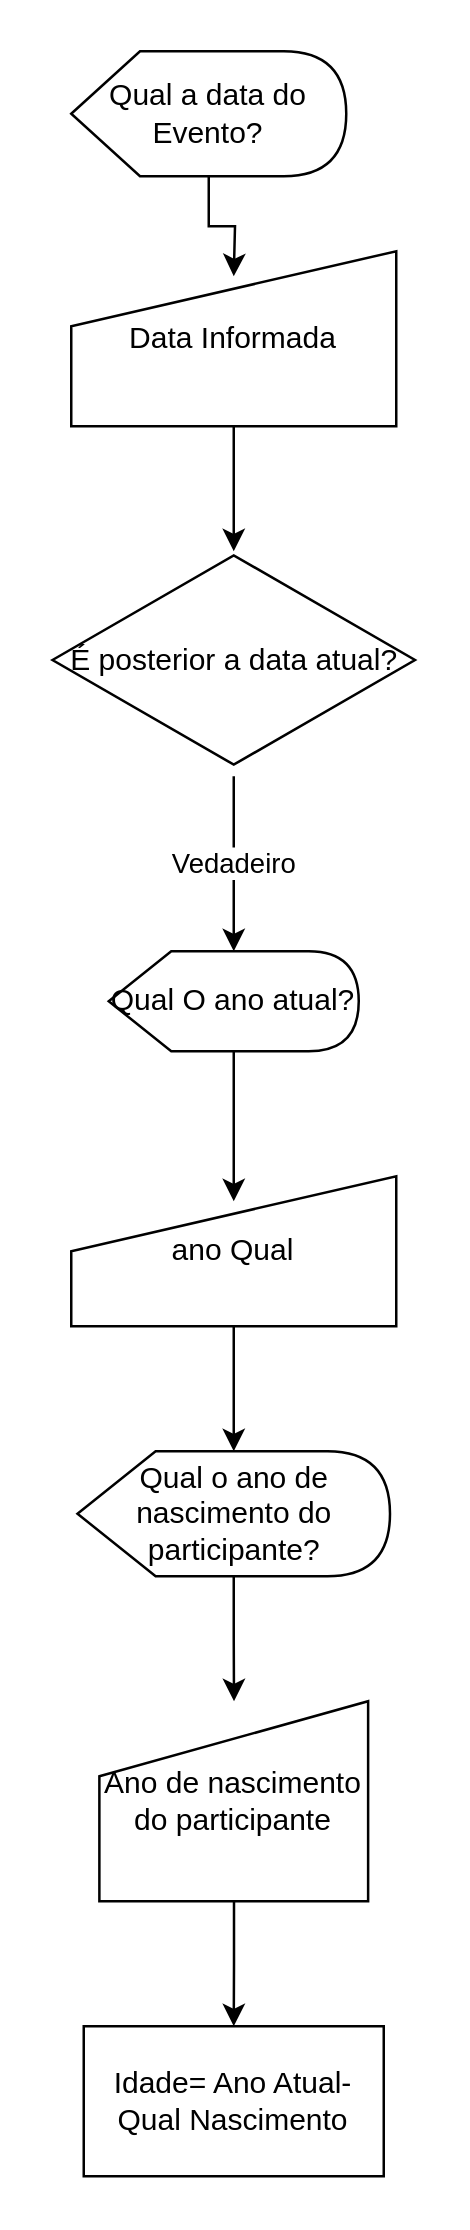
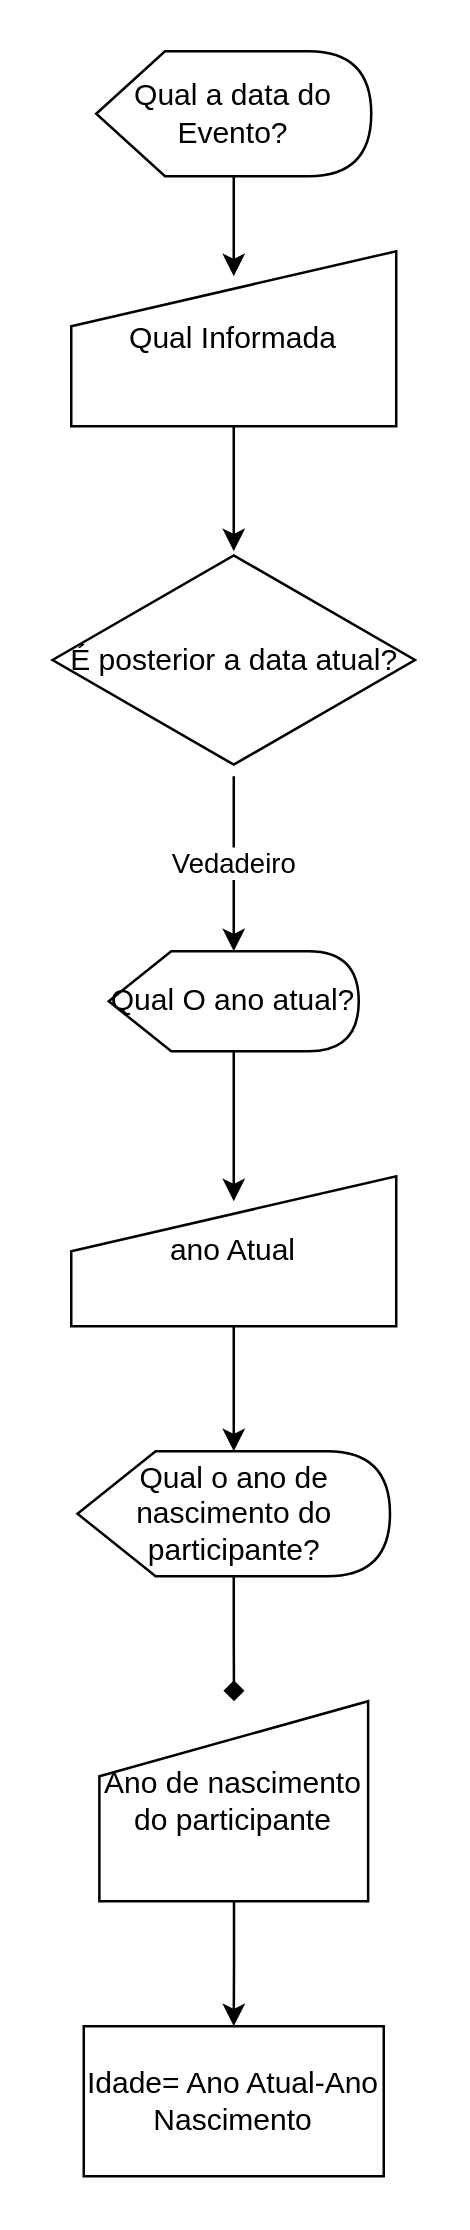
node "Qual a data do Evento?": moved (209, 114) -> (234, 114)
node "Data Informada": label "Data Informada" -> "Qual Informada"
node "ano Qual": label "ano Qual" -> "ano Atual"
edge "Qual o ano de nascimento do participante?" -> "Ano de nascimento do participante": arrowhead classic -> diamond
node "Idade= Ano Atual-Qual Nascimento": label "Idade= Ano Atual-Qual Nascimento" -> "Idade= Ano Atual-Ano Nascimento"
